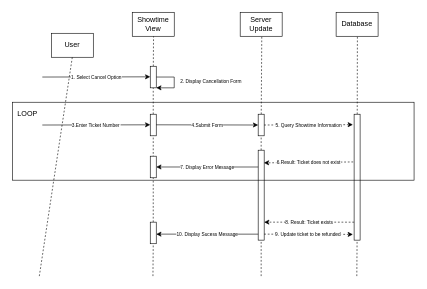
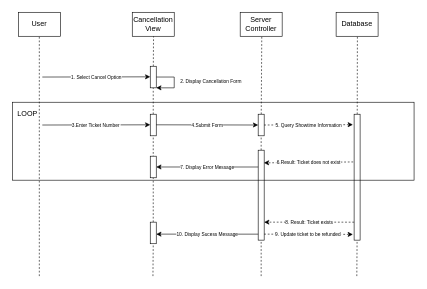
node "Showtime View": label "Showtime View" -> "Cancellation View"
node "Server Update": label "Server Update" -> "Server Controller"
node "User": moved (72, 45) -> (39, 24)
